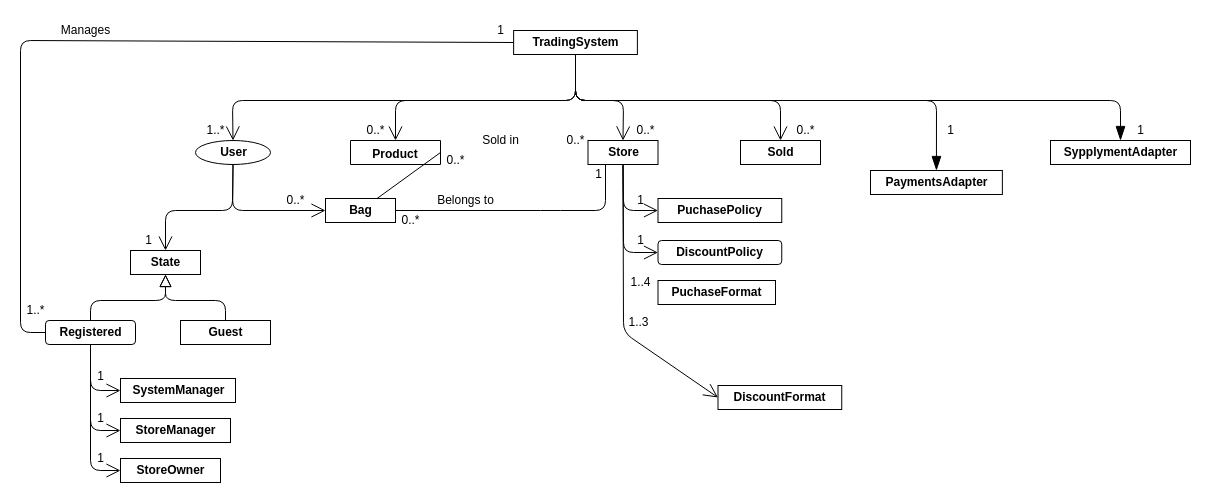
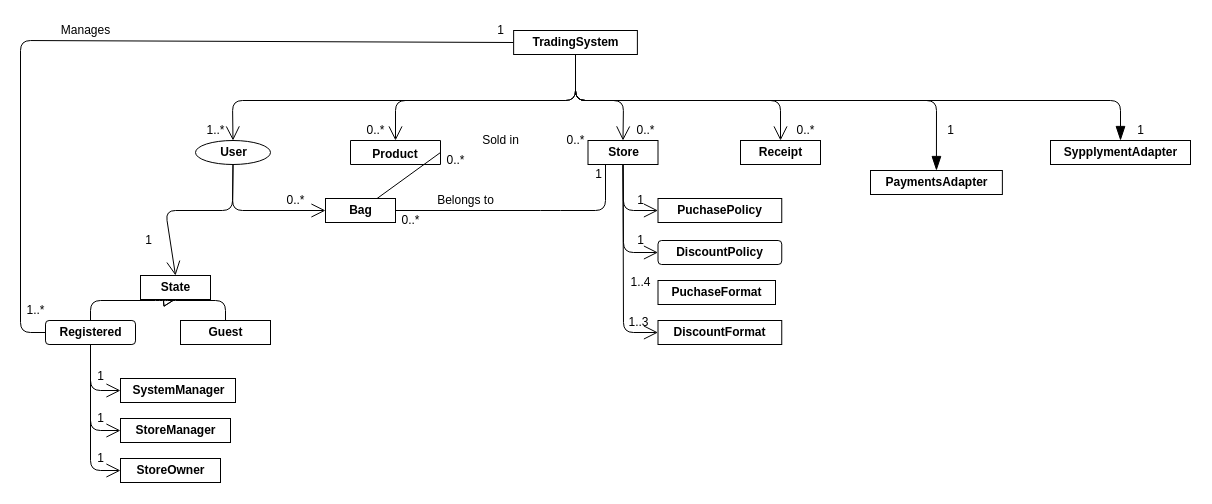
node "Sold": label "Sold" -> "Receipt"
node "State": moved (166, 263) -> (176, 288)
node "DiscountFormat": moved (780, 398) -> (720, 333)
